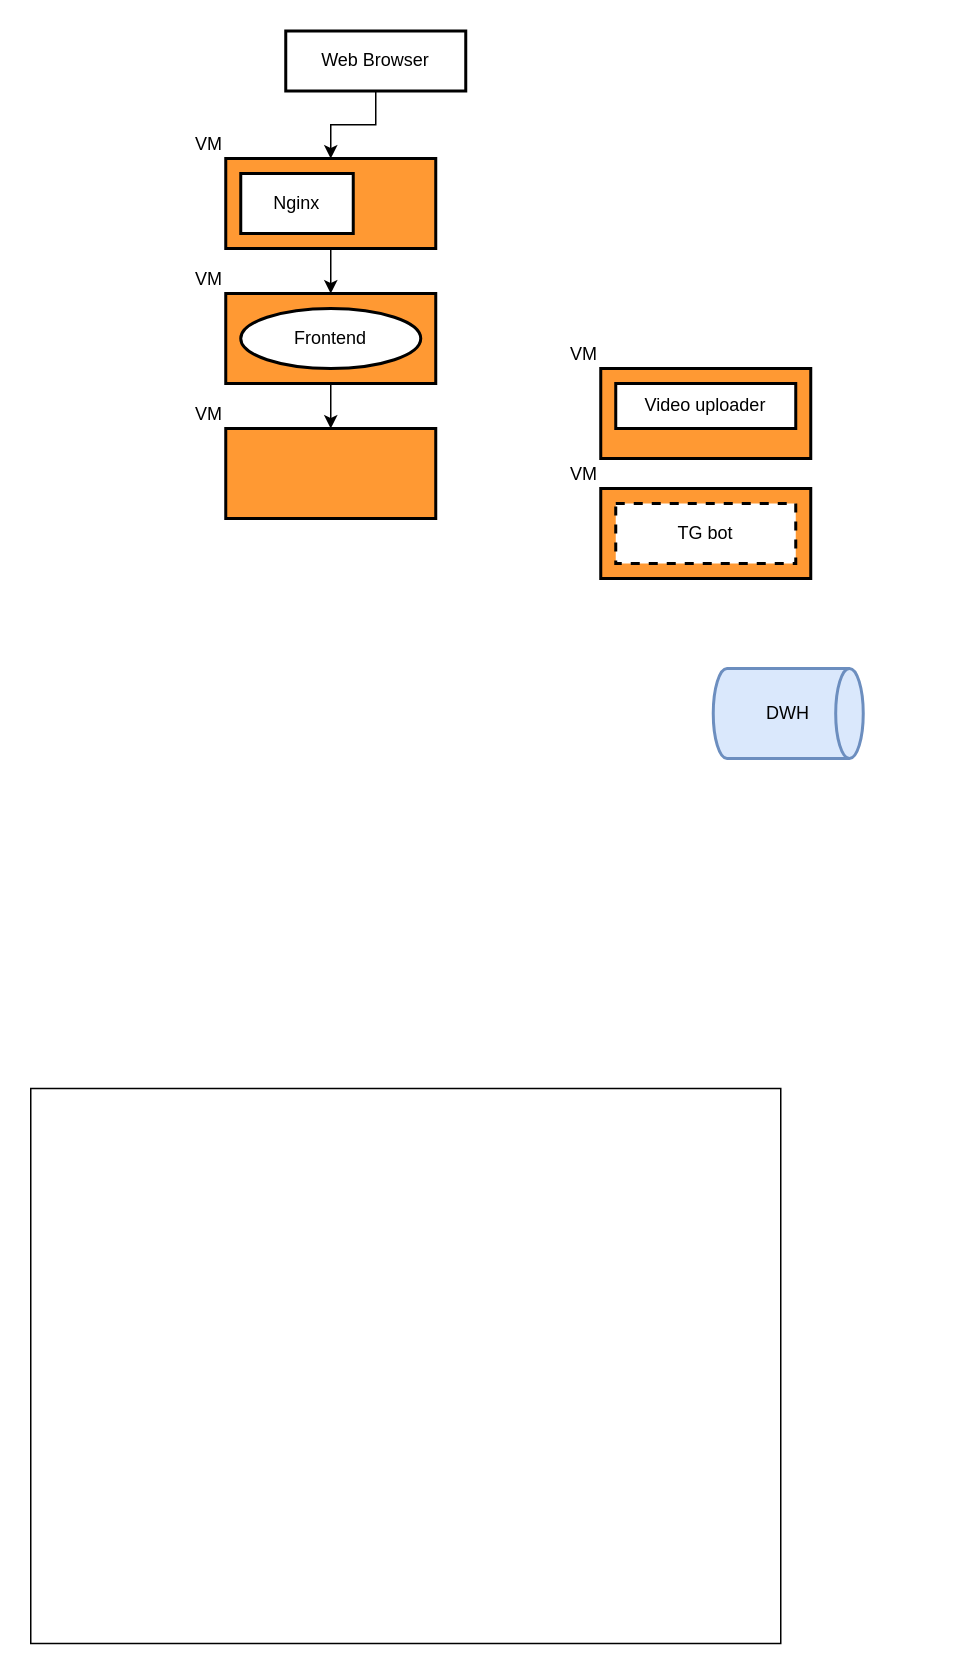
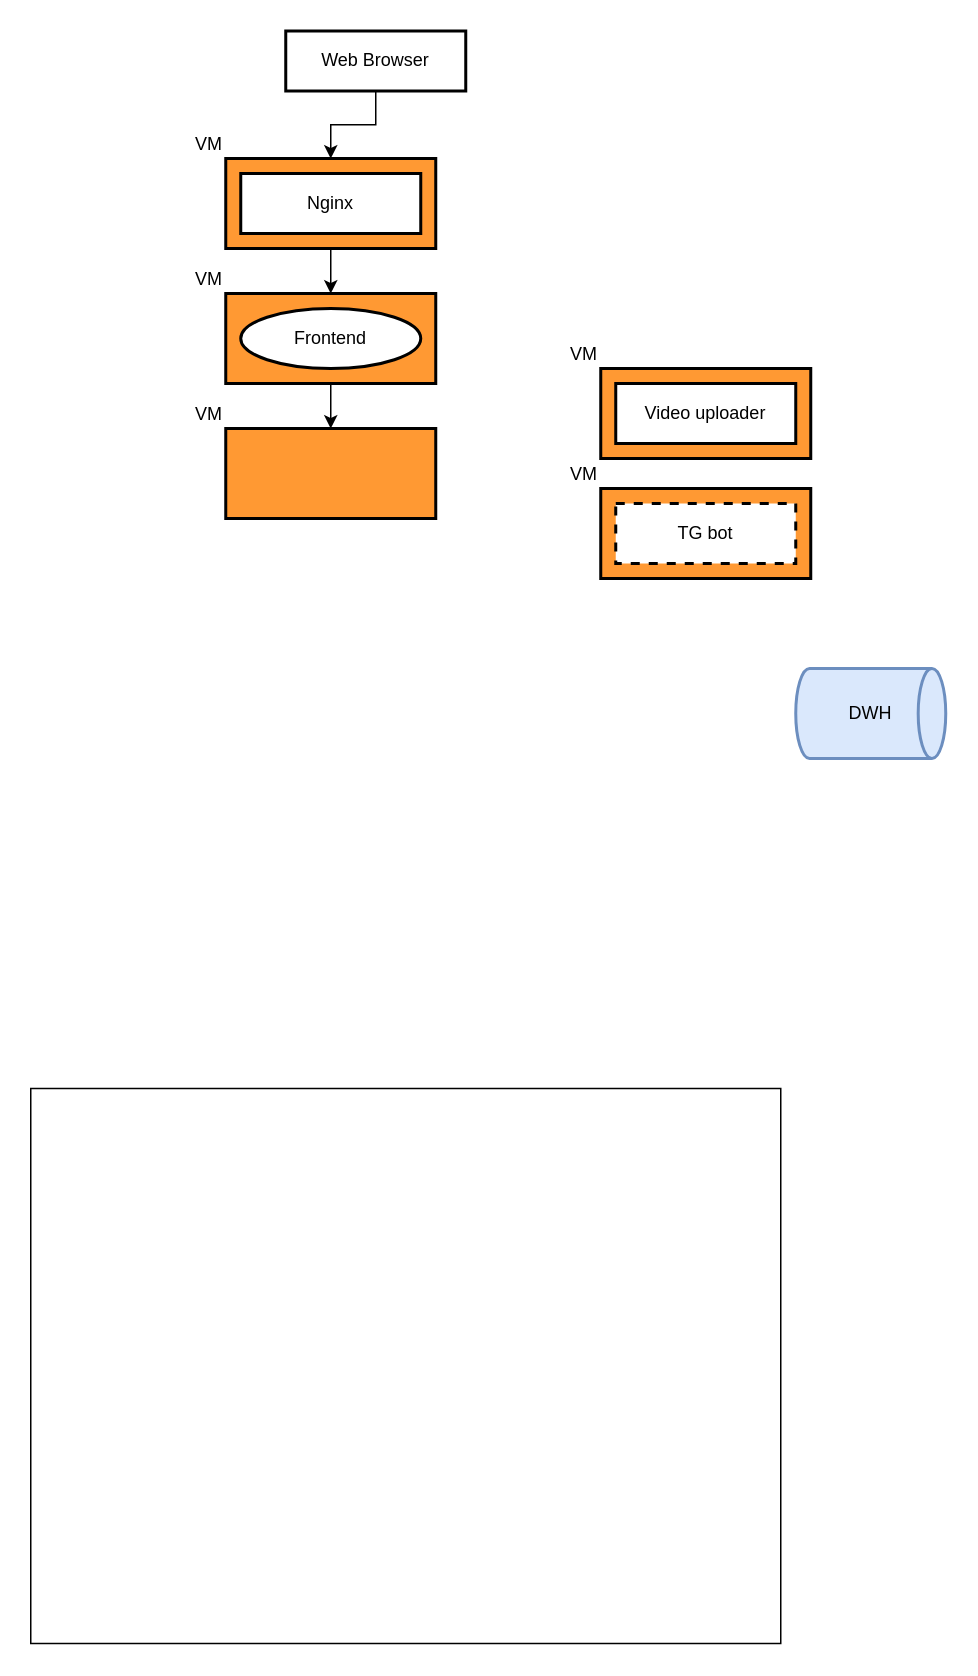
node "Nginx": size 113x60 -> 180x60
node "Video uploader": size 180x45 -> 180x60
node "DWH": moved (788, 713) -> (871, 713)
